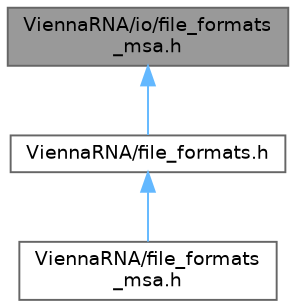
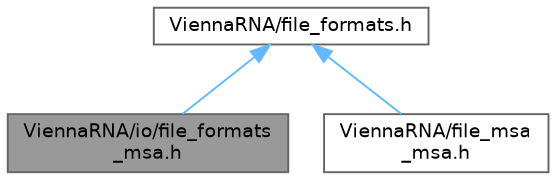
edge "ViennaRNA/file_formats.h" -> "ViennaRNA/io/file_formats _msa.h": reversed
node "ViennaRNA/file_formats _msa.h": label "ViennaRNA/file_formats _msa.h" -> "ViennaRNA/file_msa _msa.h"
